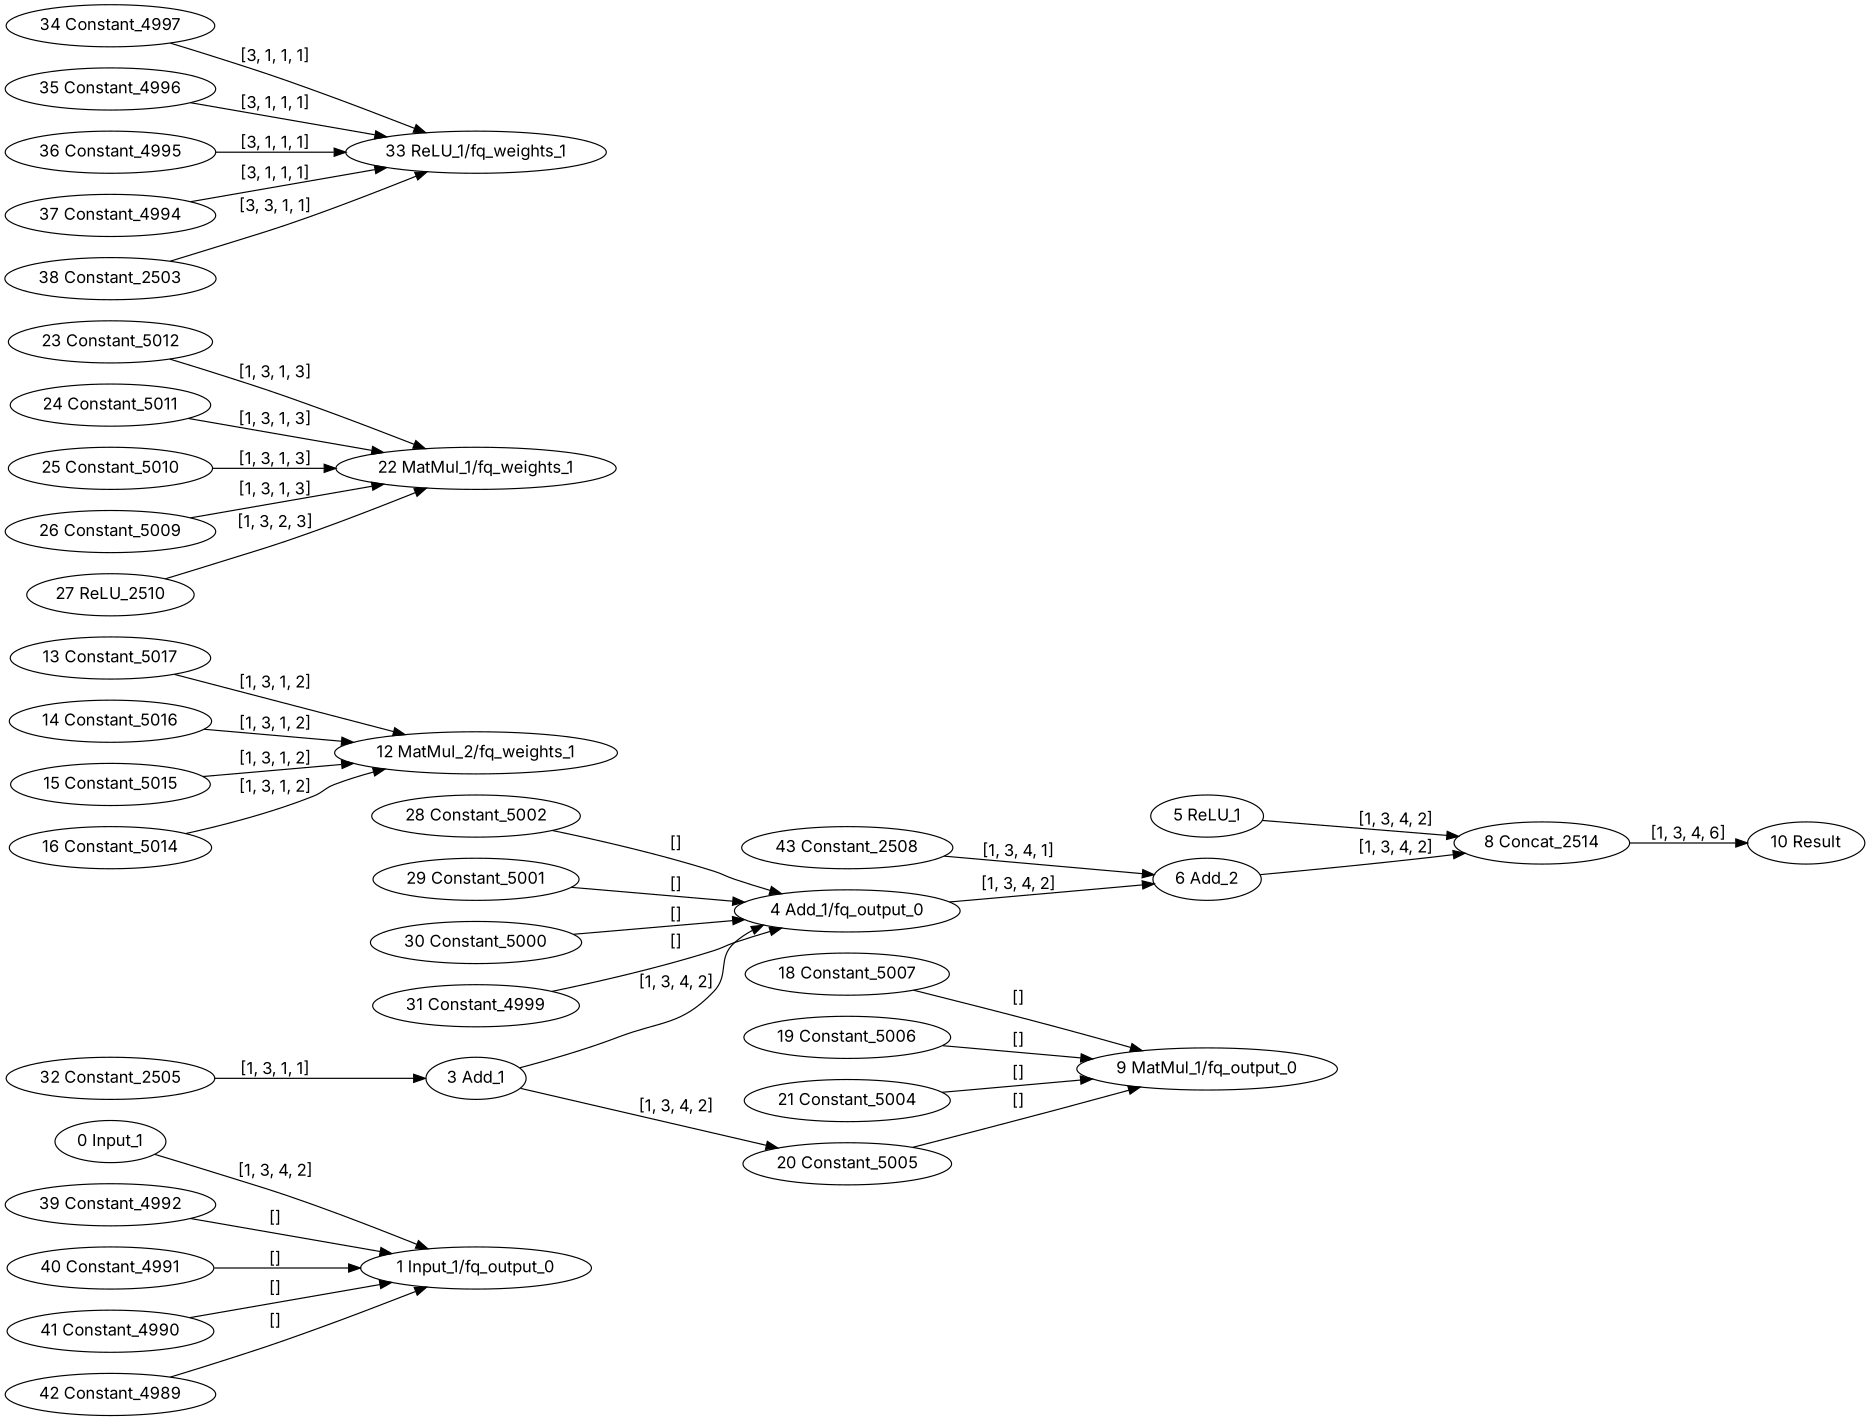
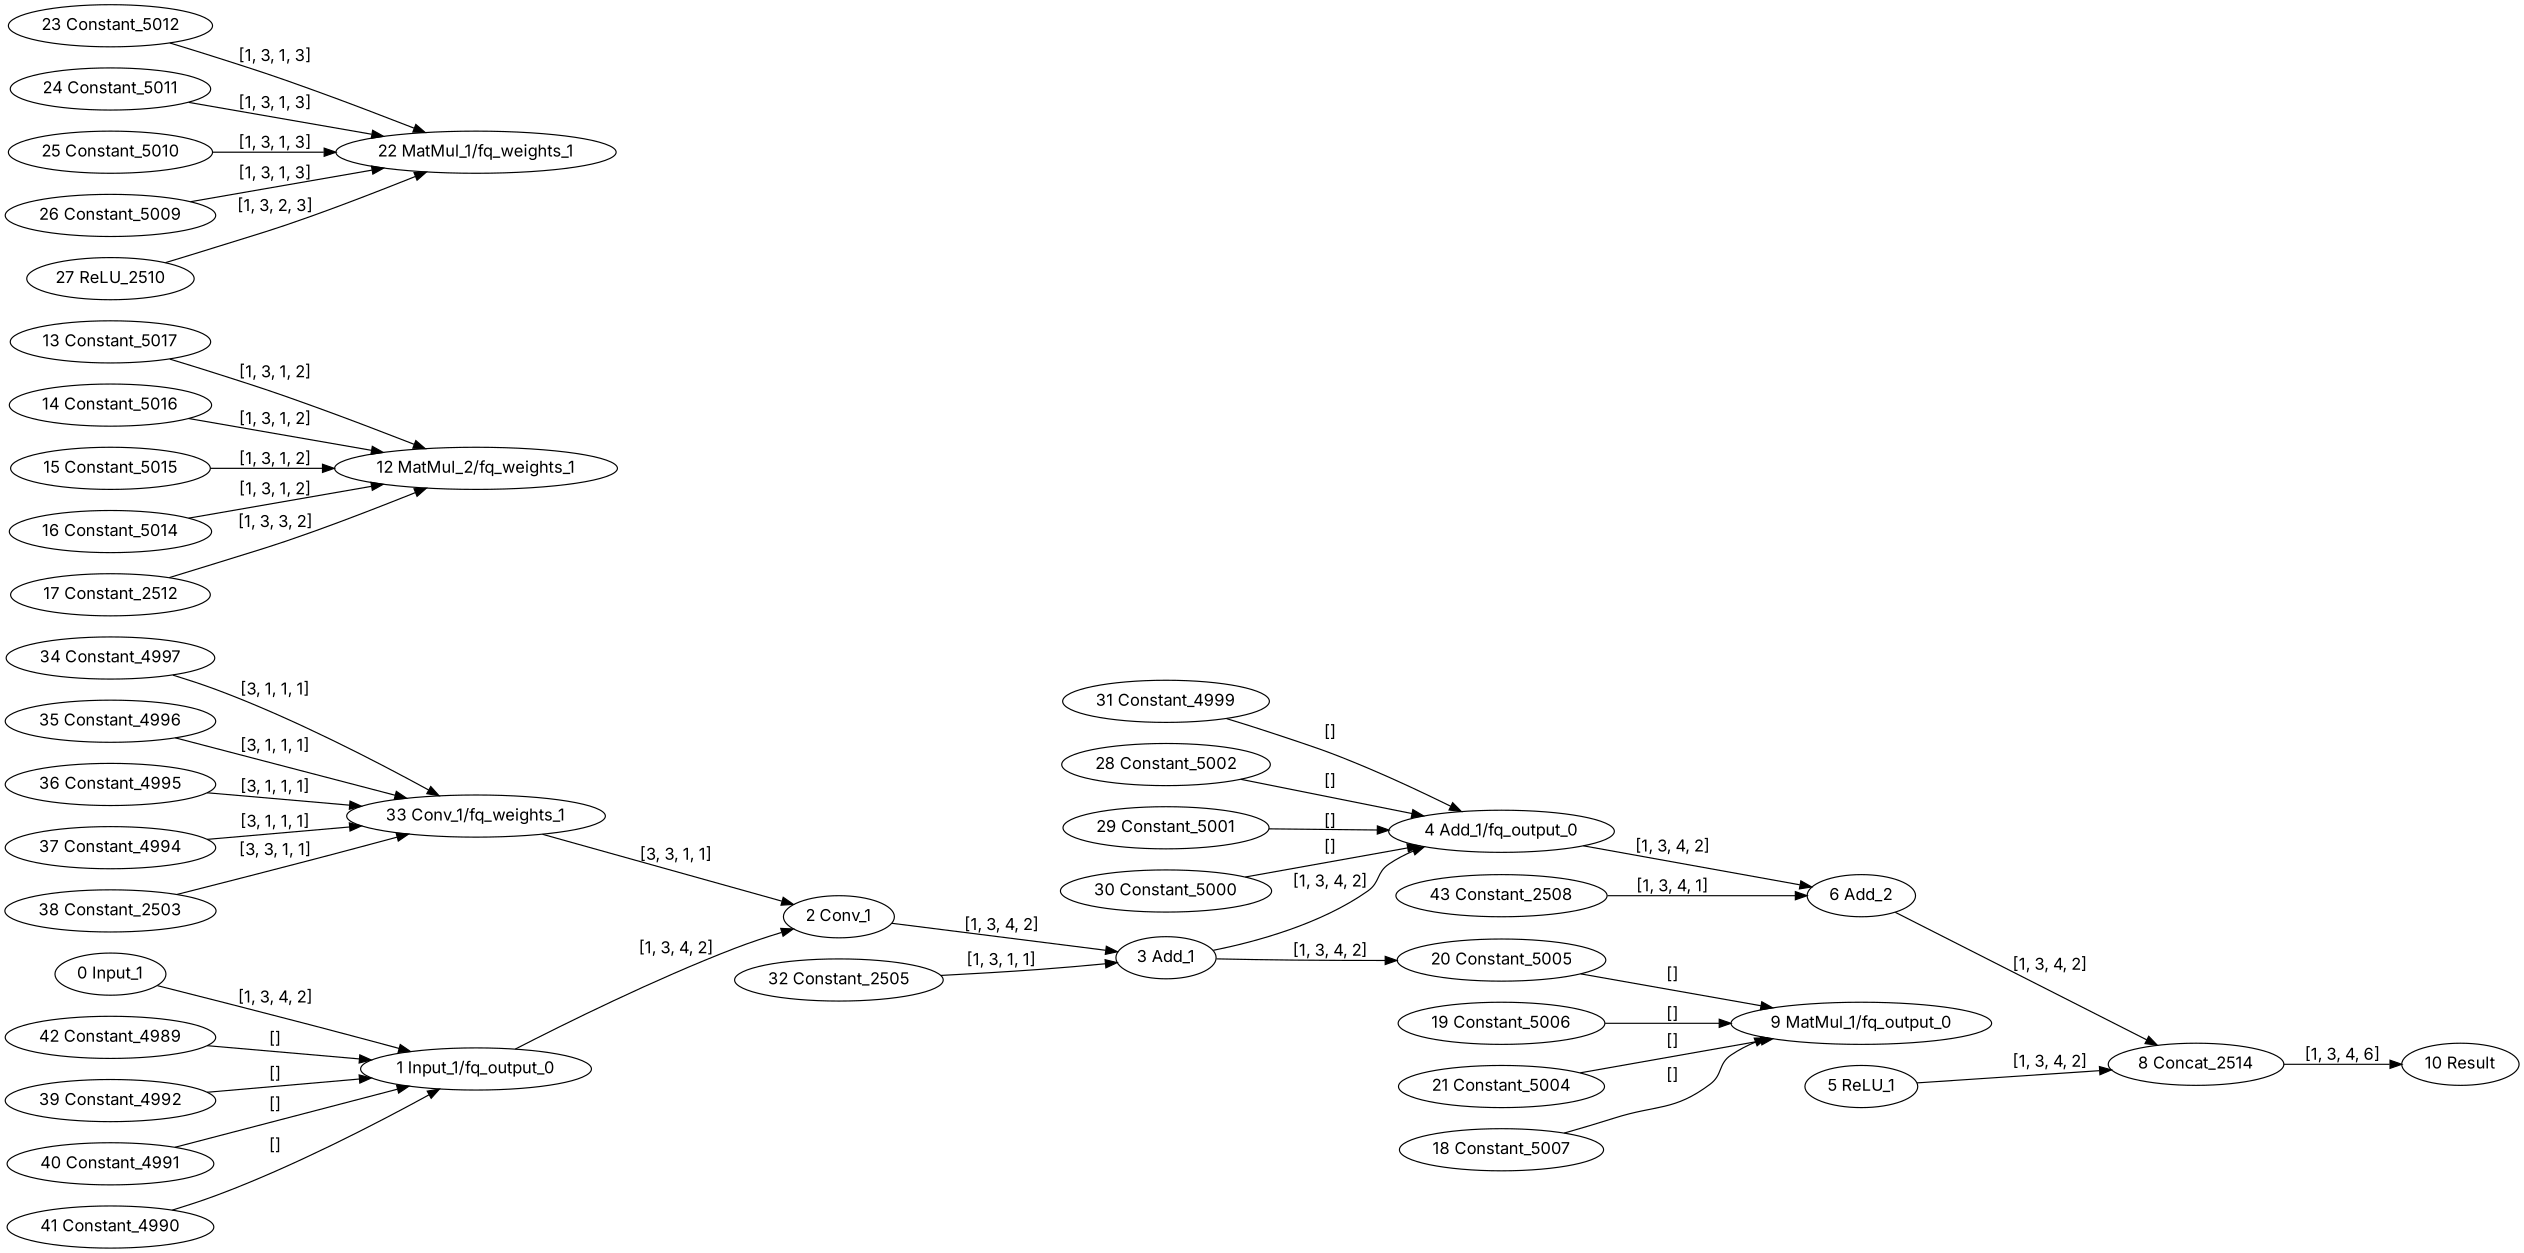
node "33 ReLU_1/fq_weights_1": label "33 ReLU_1/fq_weights_1" -> "33 Conv_1/fq_weights_1"
node "17 Constant_2512": added
node "2 Conv_1": added
